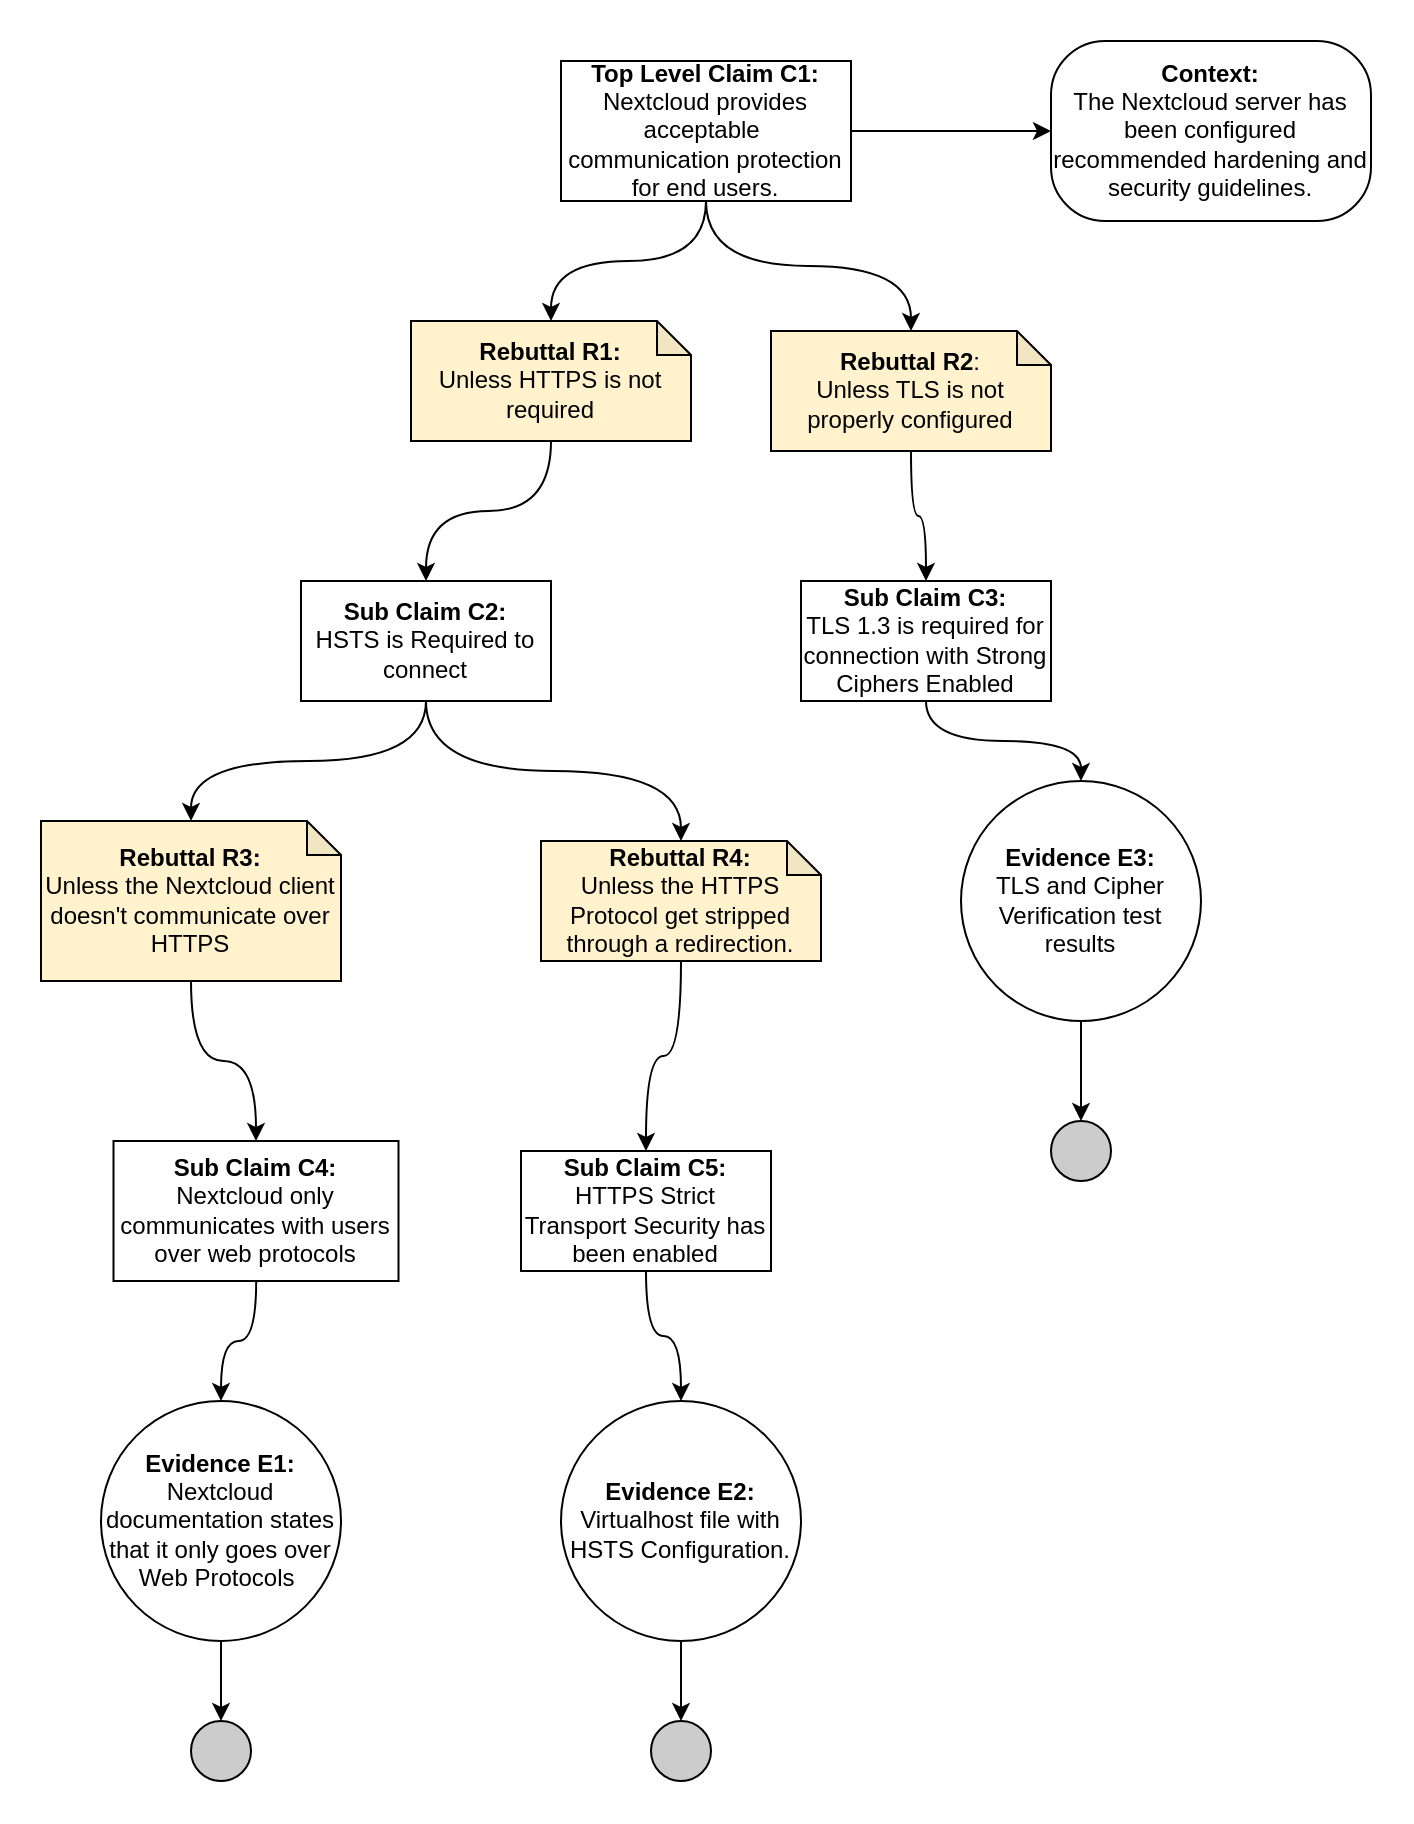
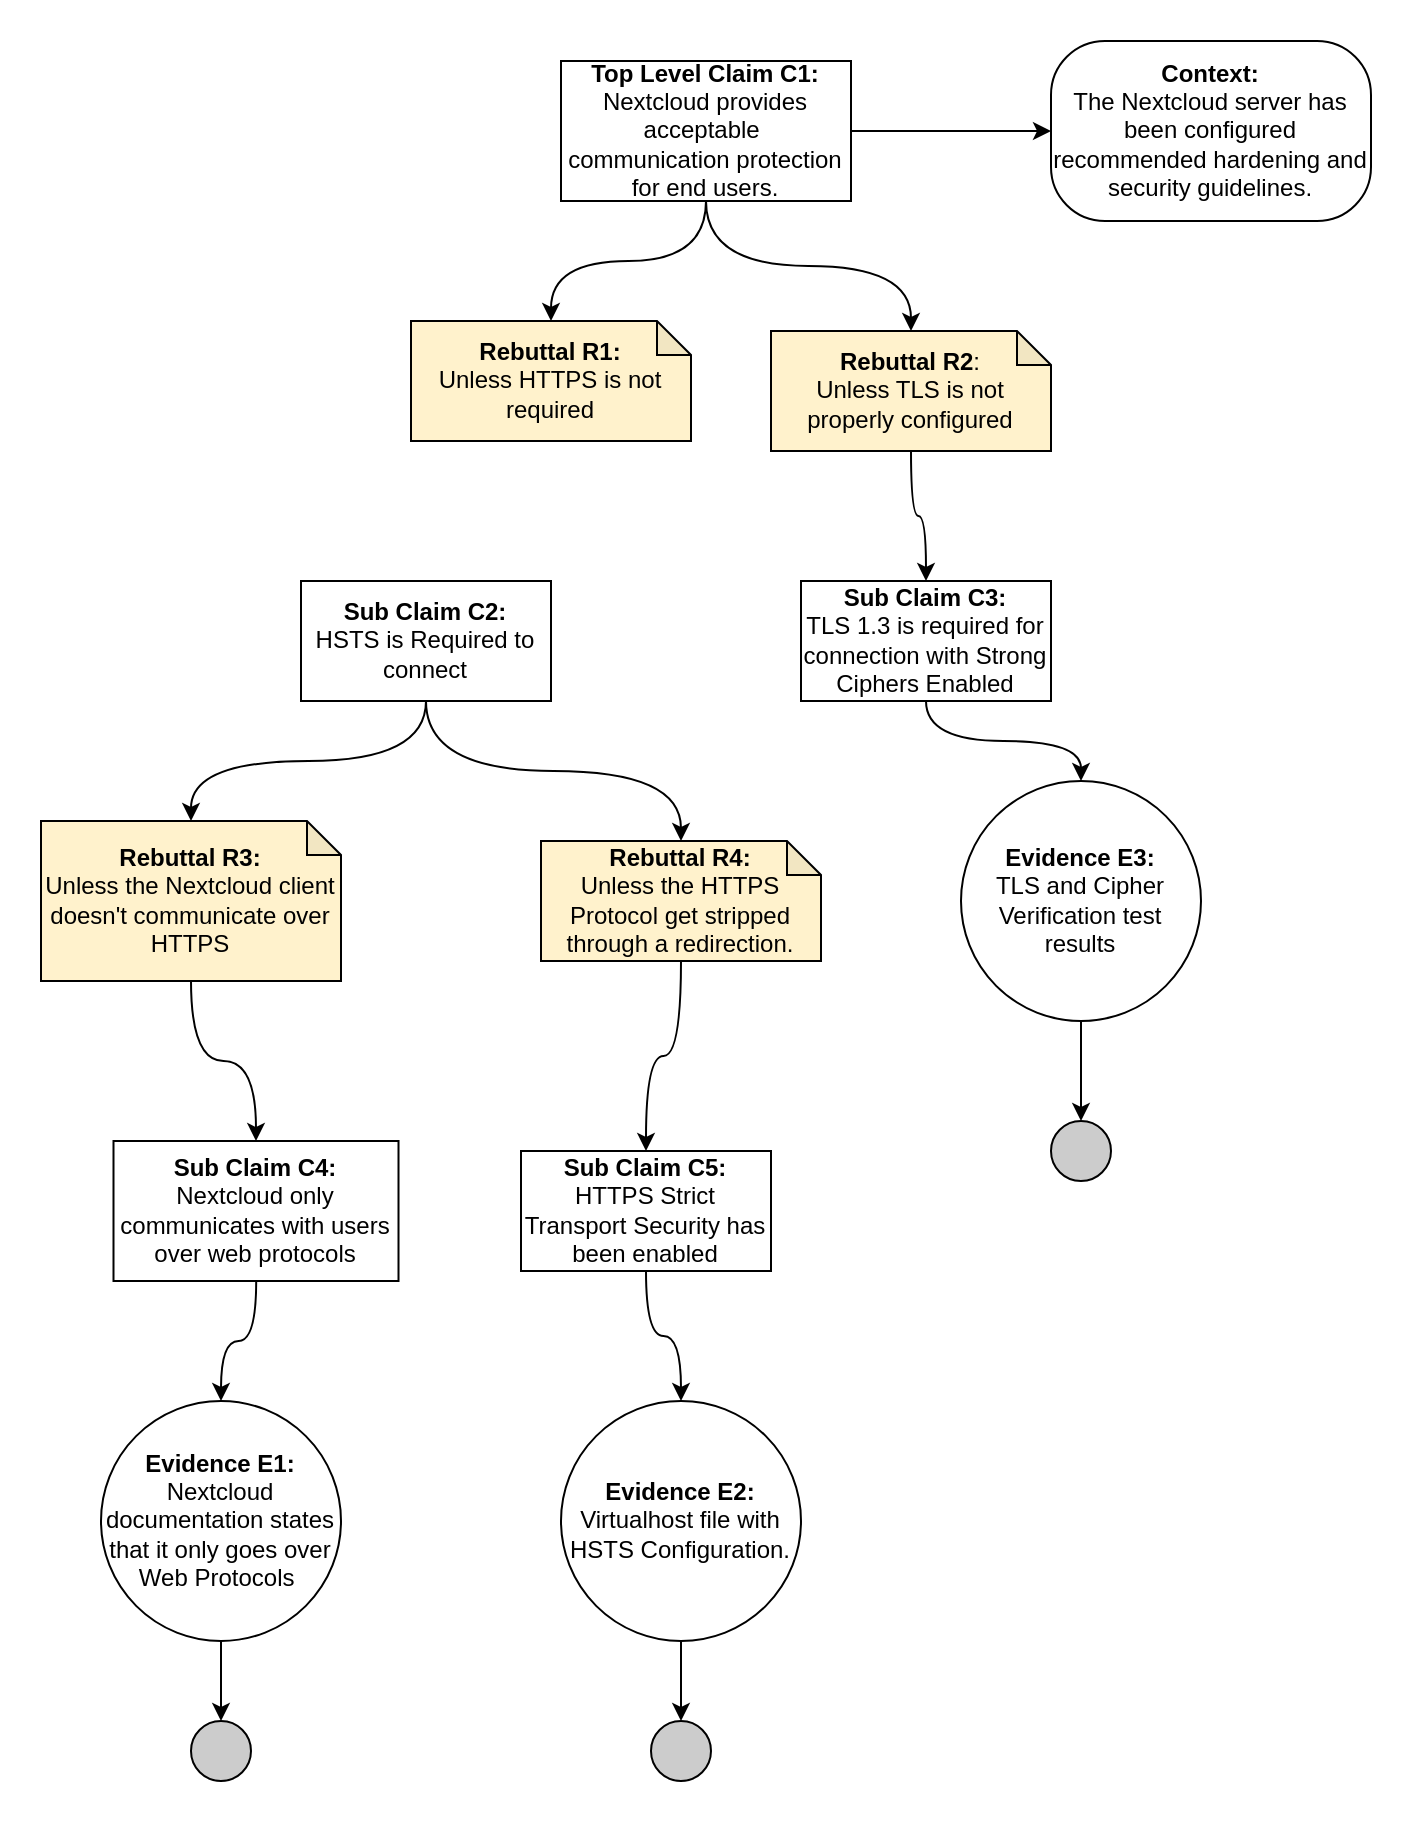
edge "Rebuttal R1: Unless HTTPS is not required" -> "Sub Claim C2:HSTS is Required to connect": removed
